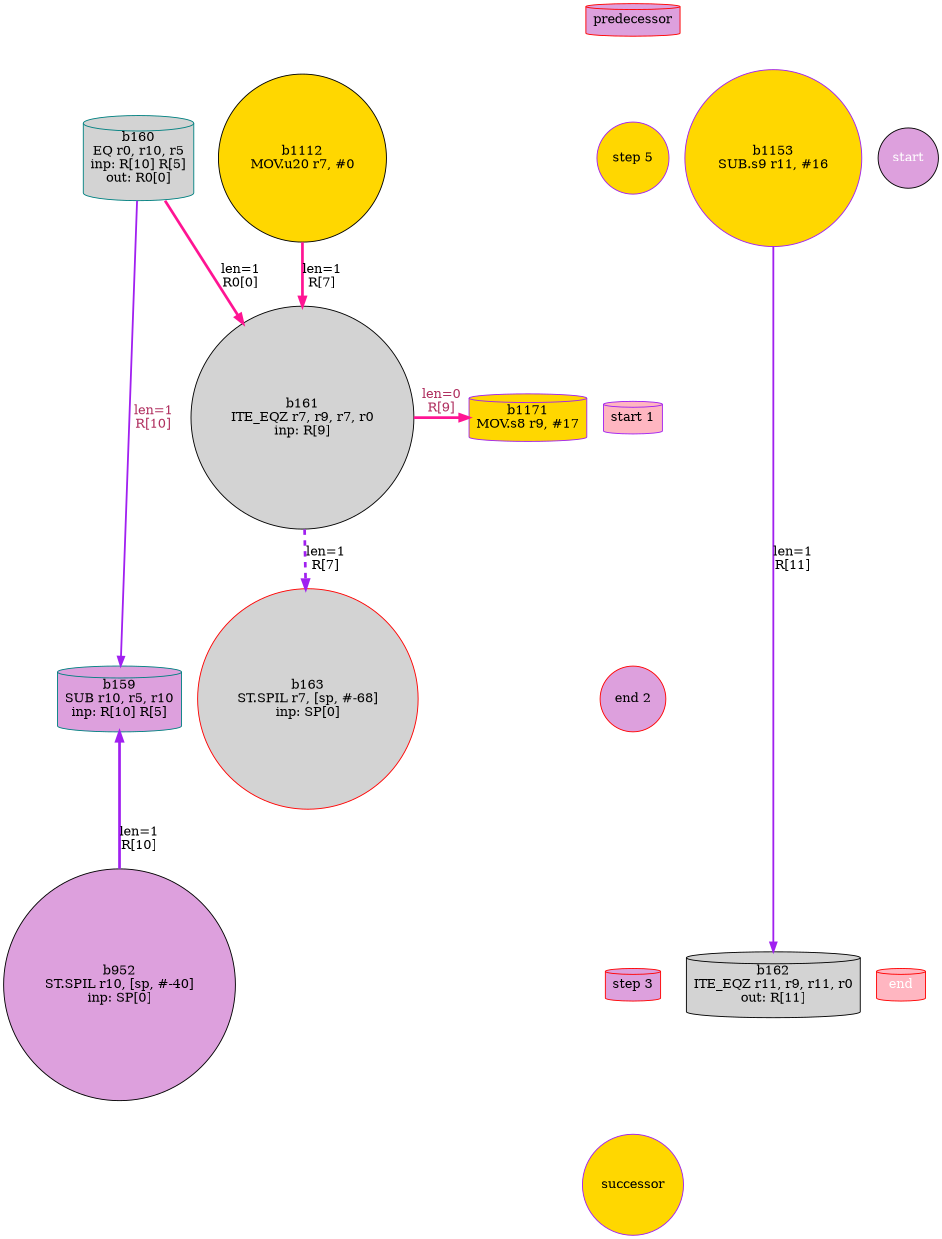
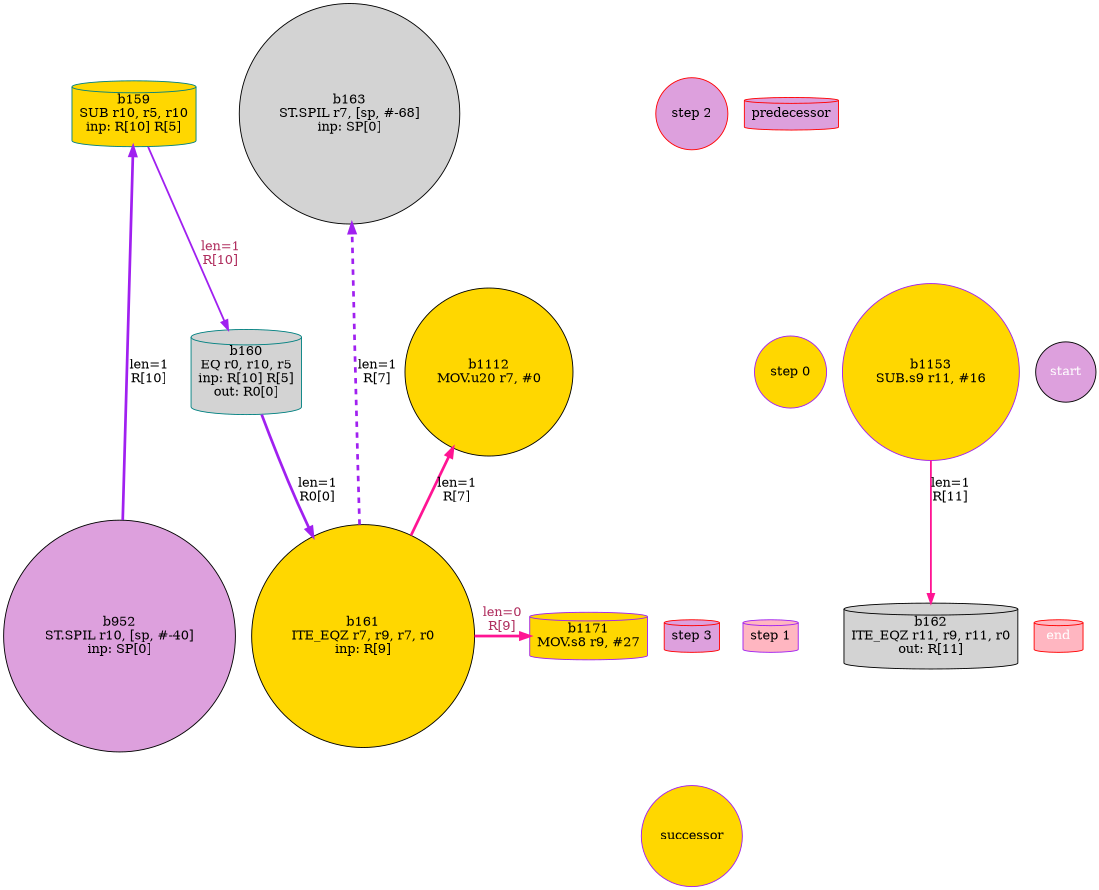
node "step 5": label "step 5" -> "step 0"
edge "b160 EQ r0, r10, r5 inp: R[10] R[5] out: R0[0]" -> "b161 ITE_EQZ r7, r9, r7, r0 inp: R[9]": color deeppink -> purple
edge "b1112 MOV.u20 r7, #0" -> "b161 ITE_EQZ r7, r9, r7, r0 inp: R[9]": reversed
node "b161 ITE_EQZ r7, r9, r7, r0 inp: R[9]": fillcolor lightgrey -> gold
node "b1171 MOV.s8 r9, #17": label "b1171 MOV.s8 r9, #17" -> "b1171 MOV.s8 r9, #27"
node "start 1": label "start 1" -> "step 1"
edge "b160 EQ r0, r10, r5 inp: R[10] R[5] out: R0[0]" -> "b159 SUB r10, r5, r10 inp: R[10] R[5]": reversed
edge "b1153 SUB.s9 r11, #16" -> "b162 ITE_EQZ r11, r9, r11, r0 out: R[11]": color purple -> deeppink
node "b159 SUB r10, r5, r10 inp: R[10] R[5]": fillcolor plum -> gold
node "b163 ST.SPIL r7, [sp, #-68] inp: SP[0]": color red -> black
node "end 2": label "end 2" -> "step 2"
